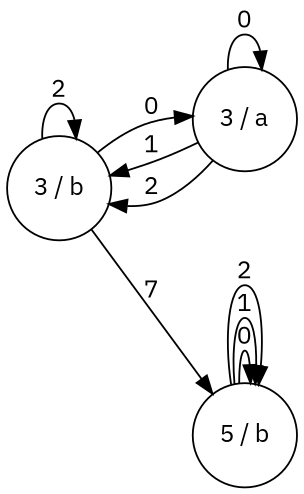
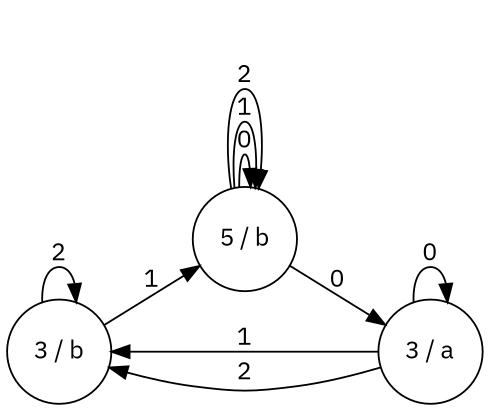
edge "3 / b" -> "3 / a": now "5 / b" -> "3 / a"
edge "3 / b" -> "5 / b": label "7" -> "1"
